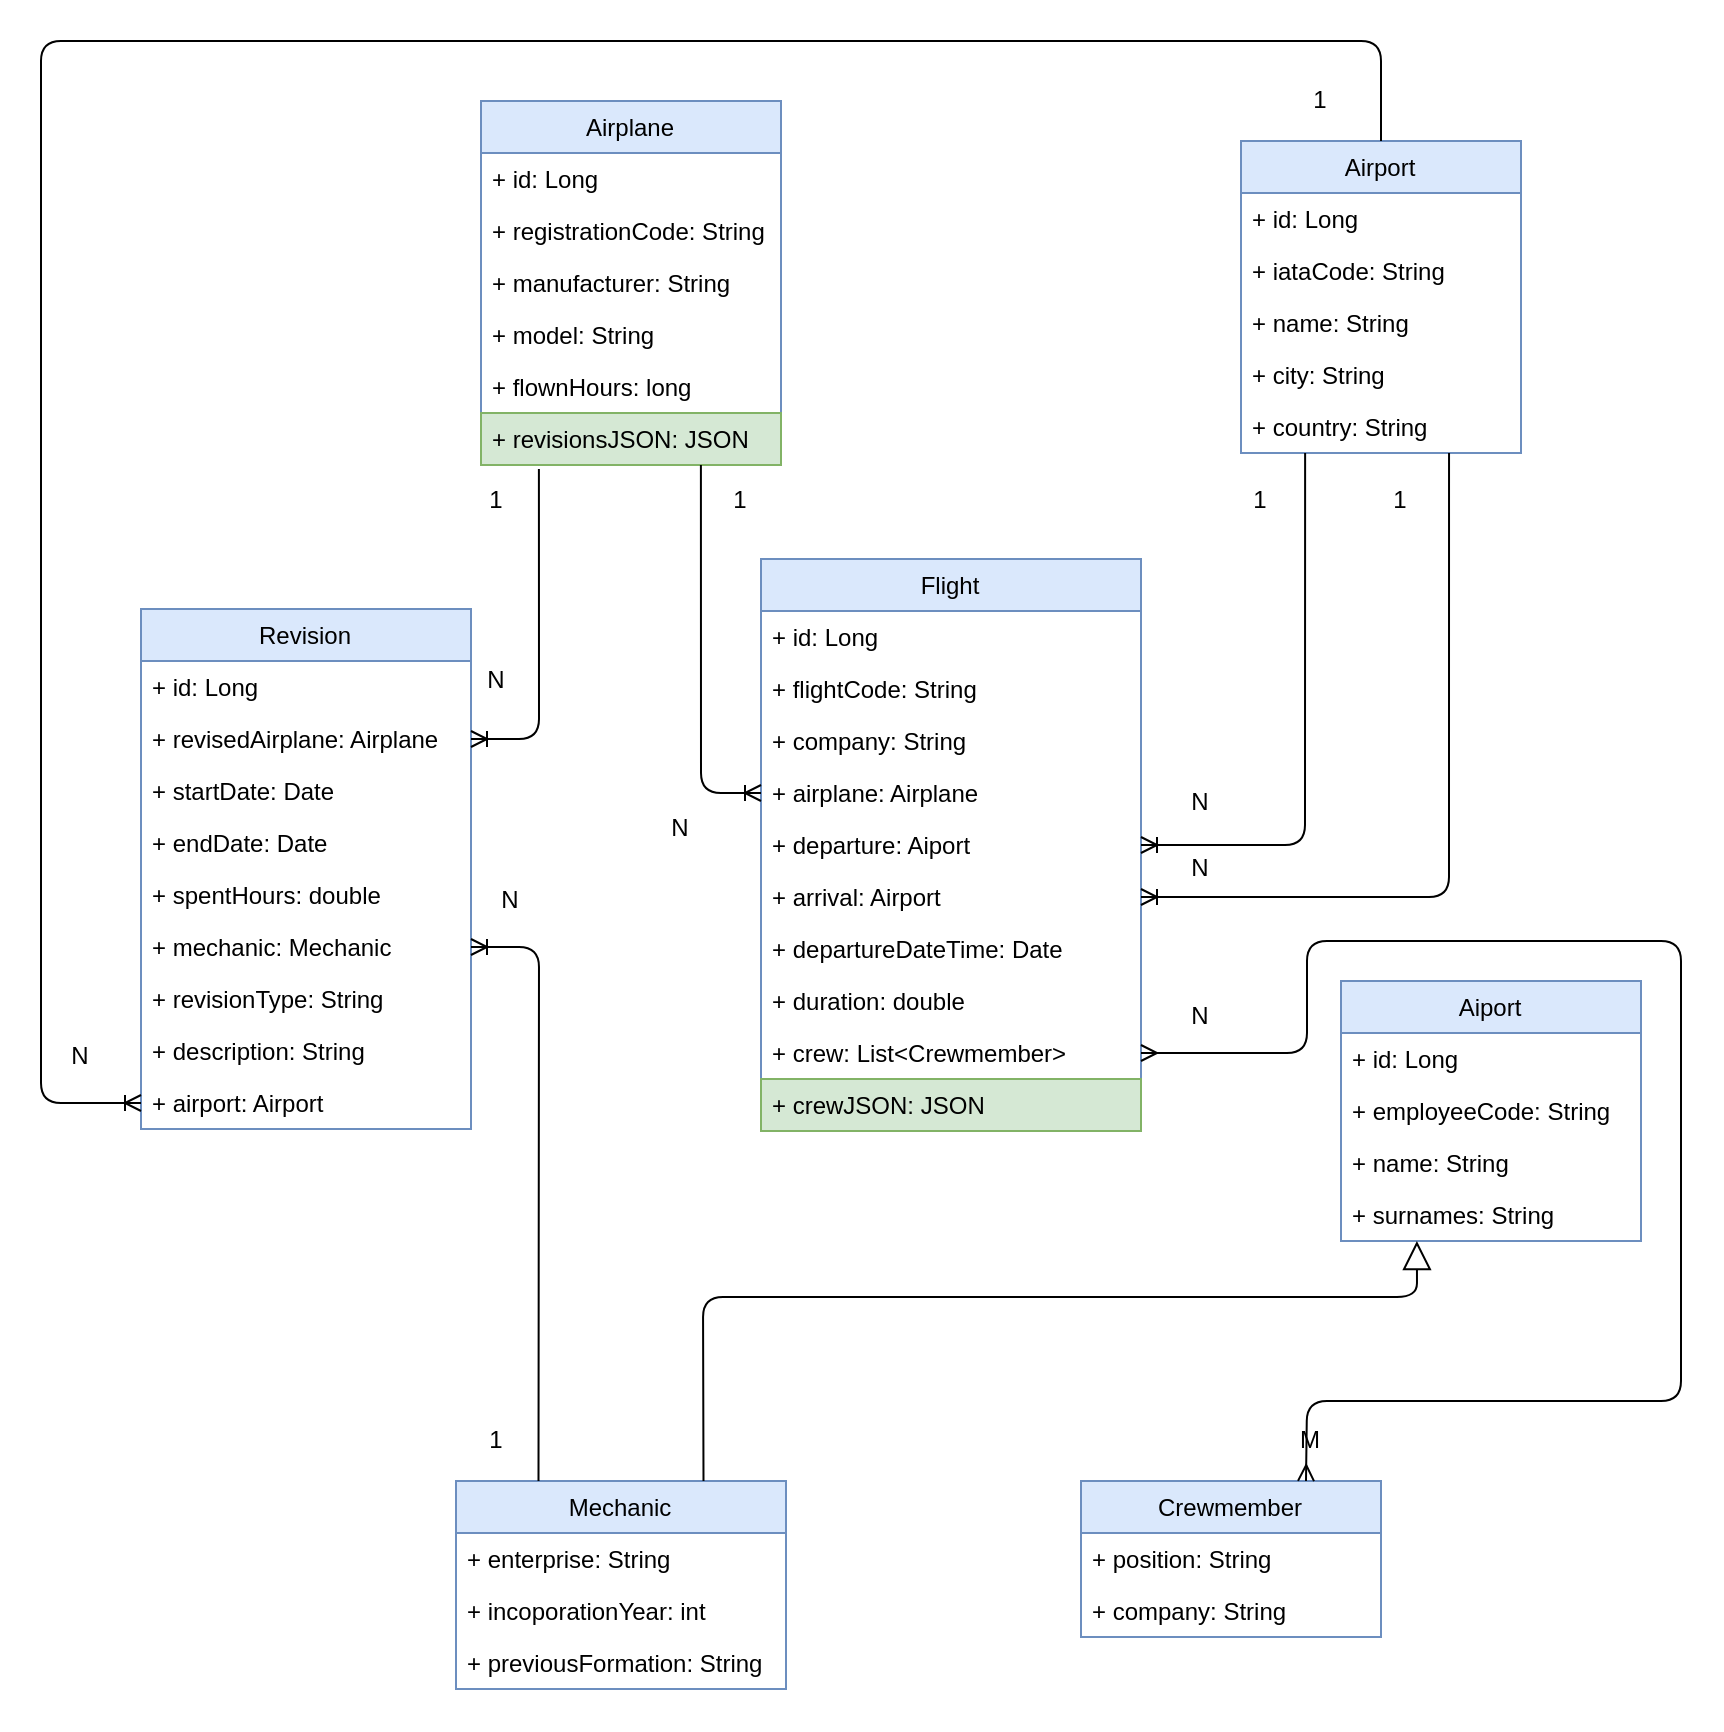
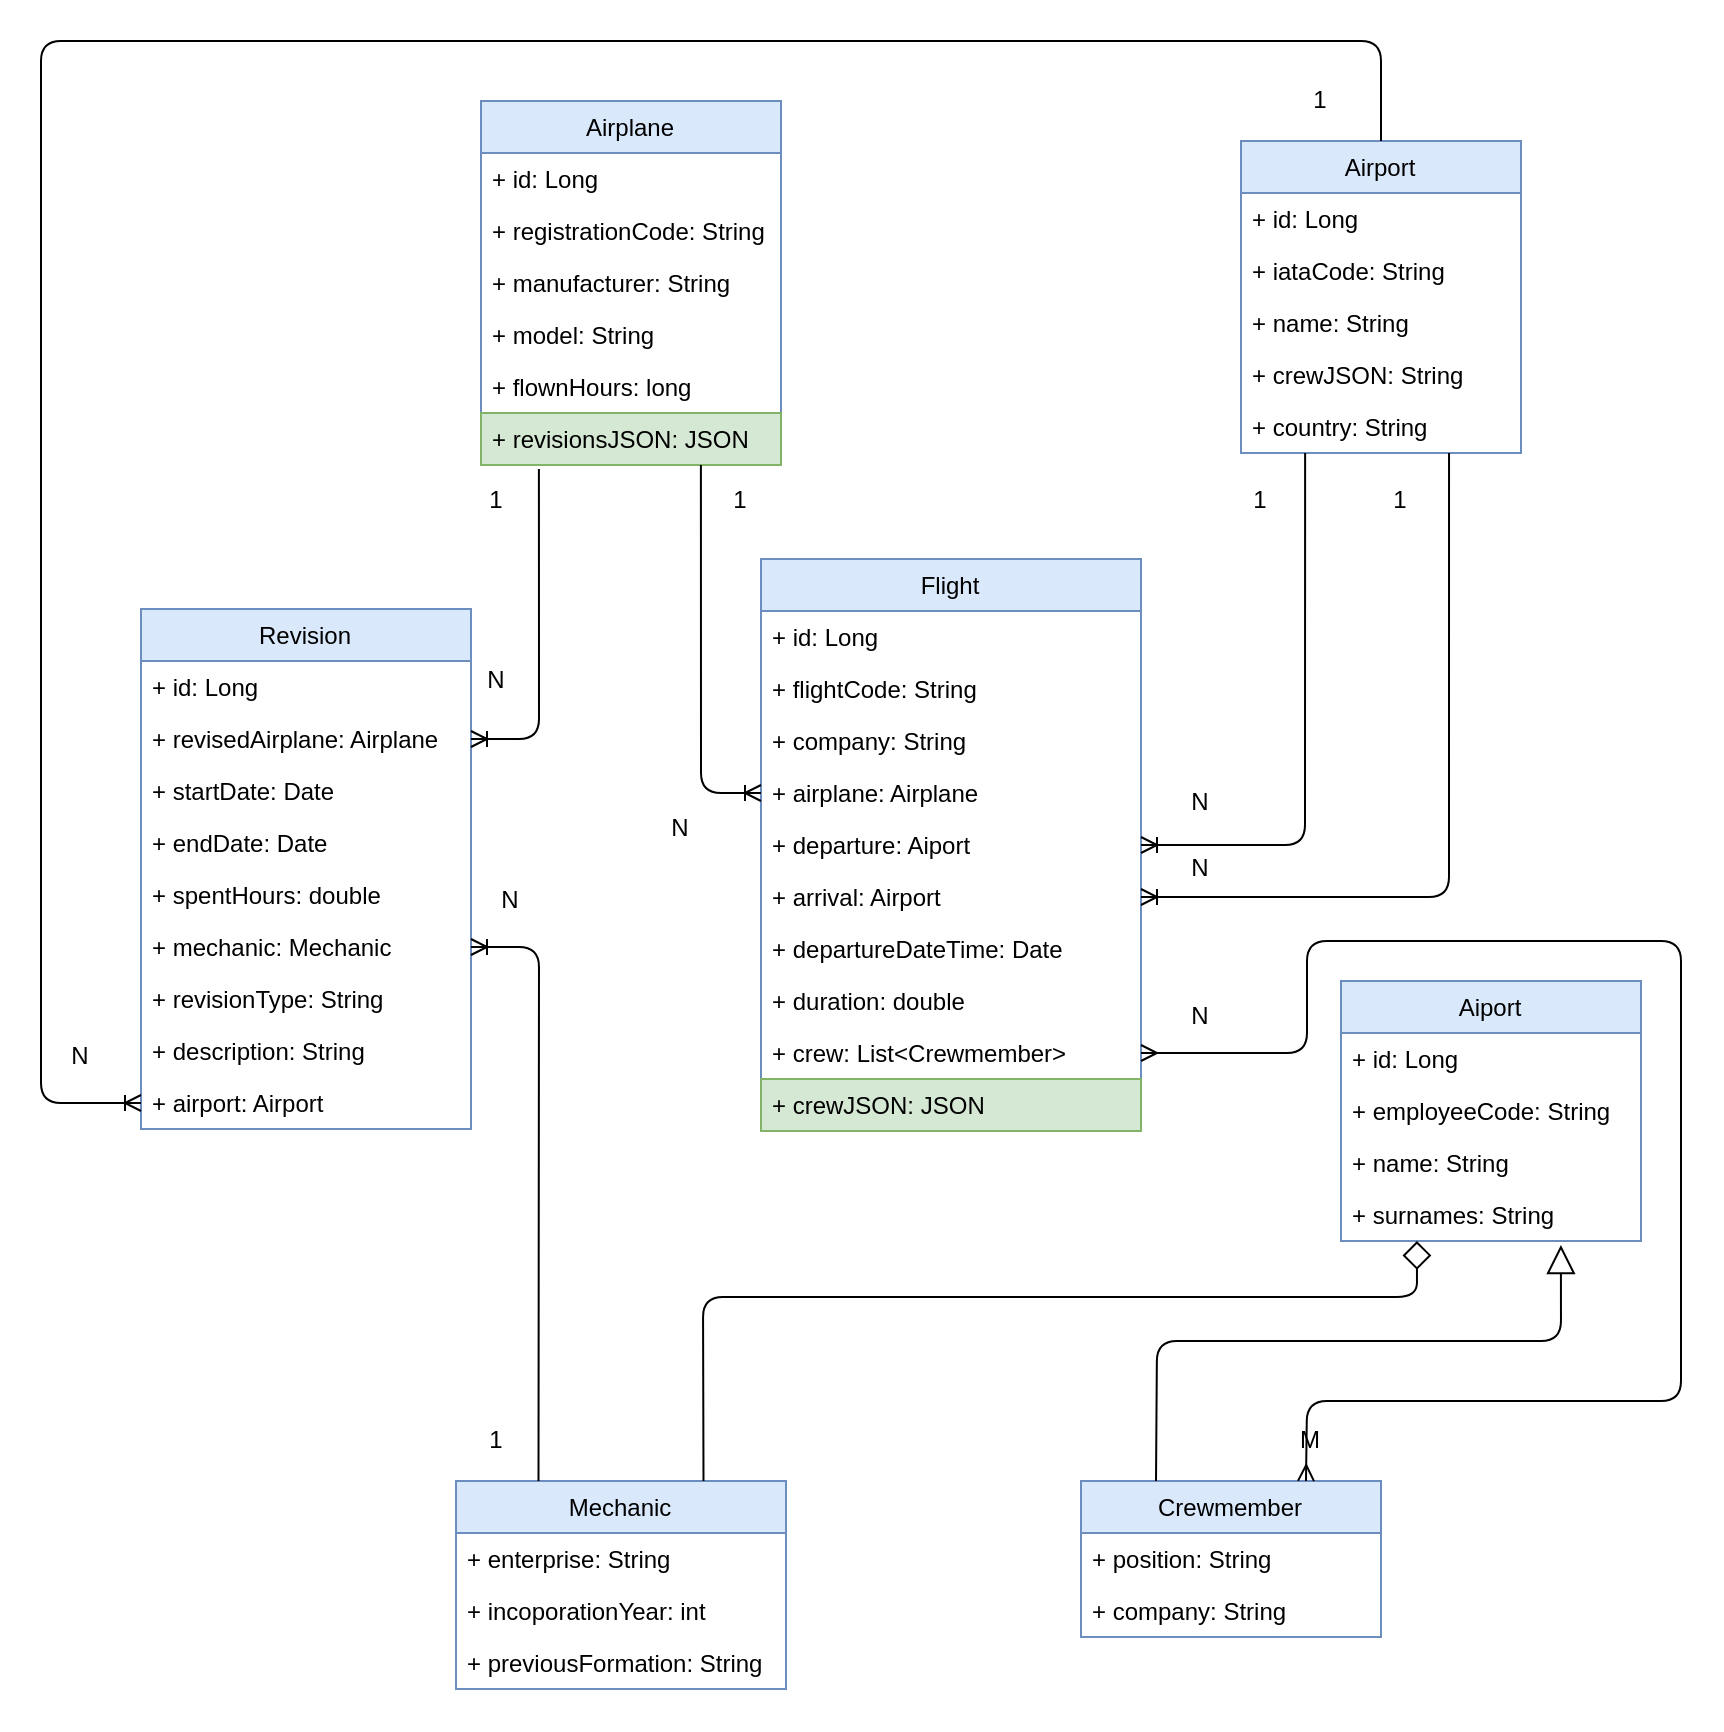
node "+ city: String": label "+ city: String" -> "+ crewJSON: String"
edge "Mechanic" -> "+ surnames: String": arrowhead block -> diamond
edge "Crewmember" -> "+ surnames: String": added
